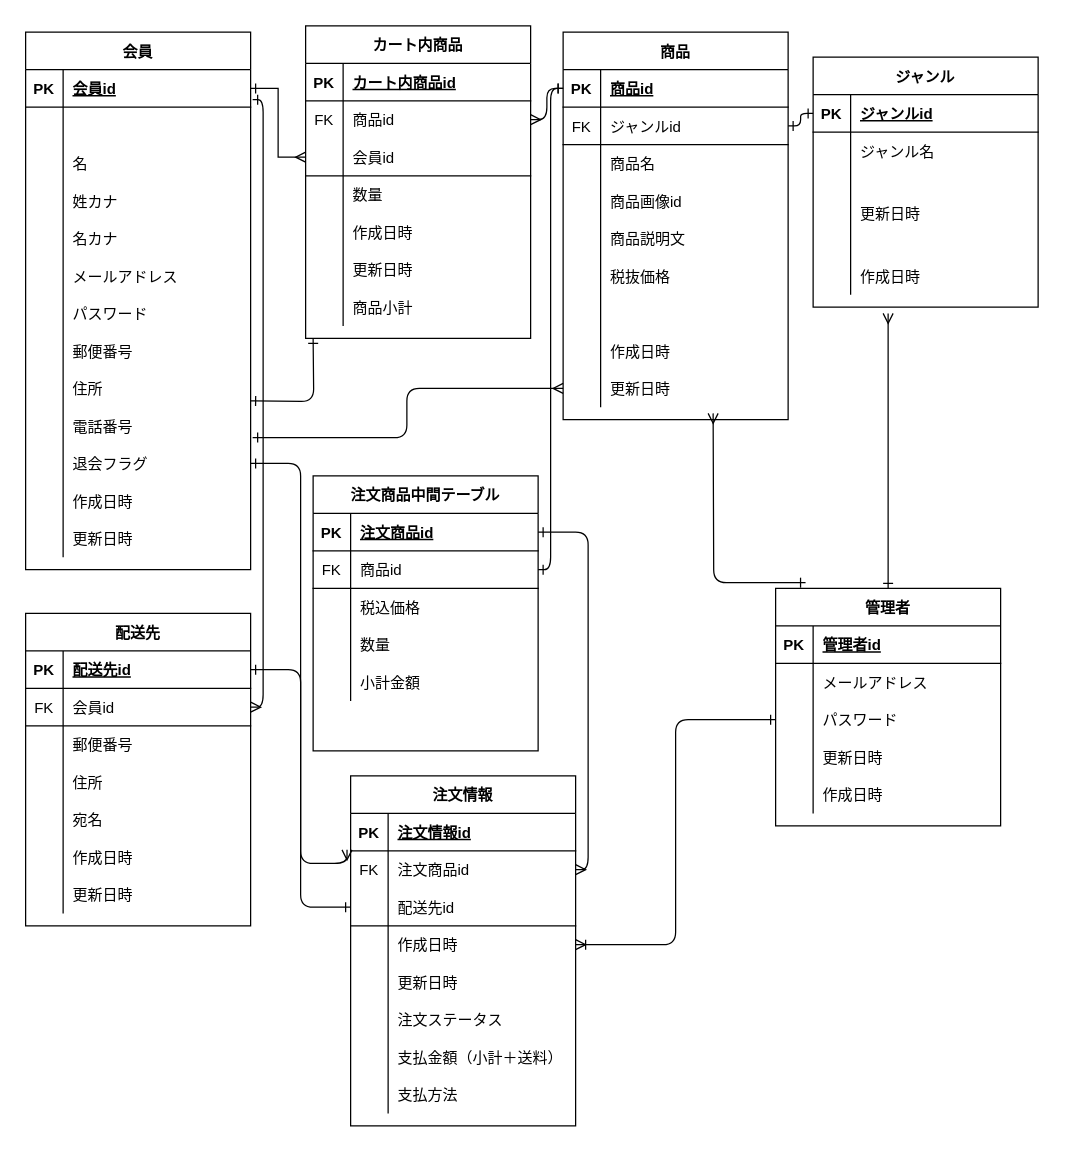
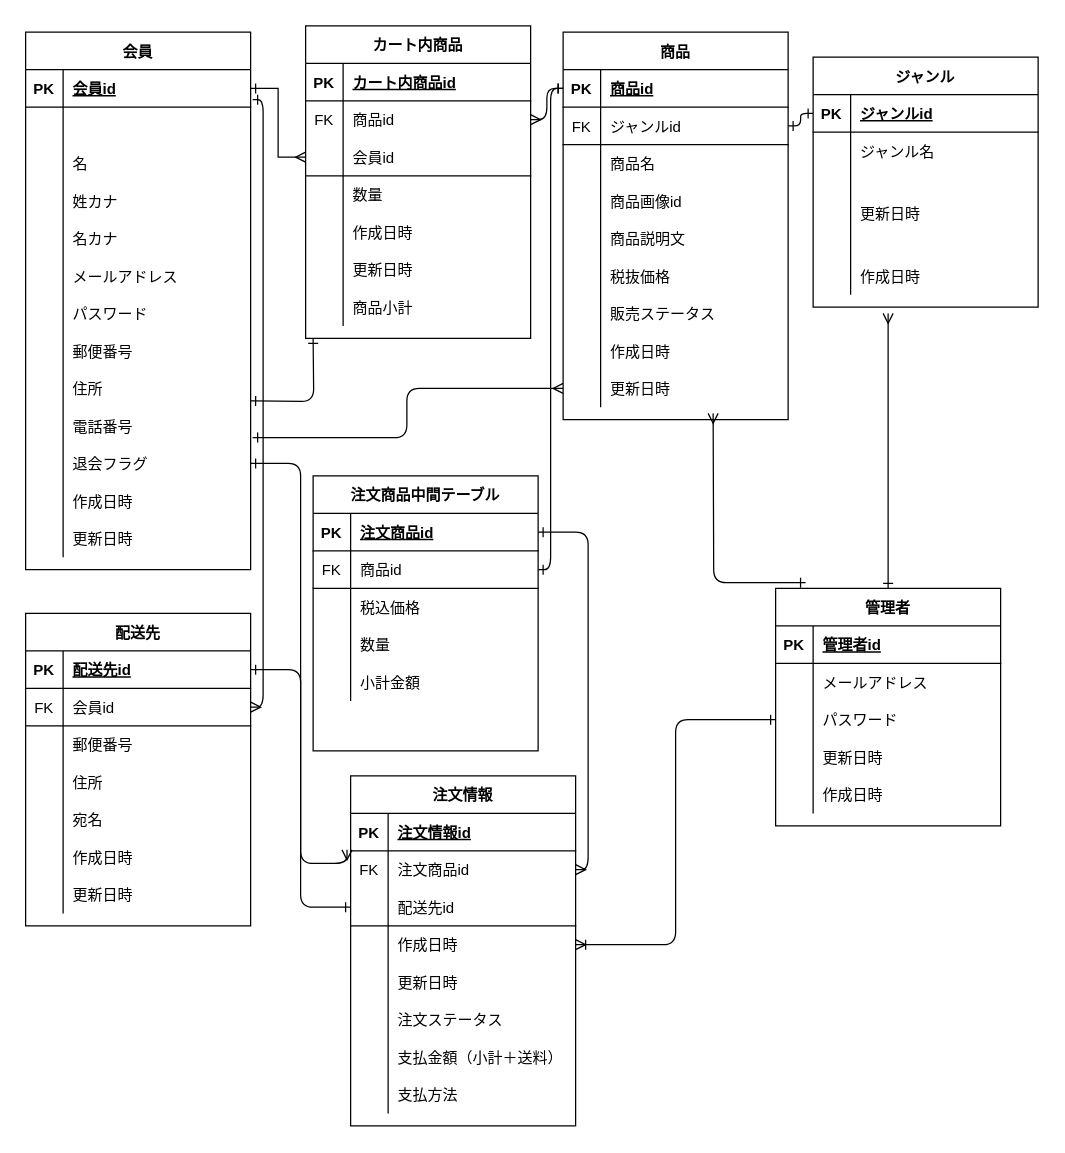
node "販売ステータス": added
